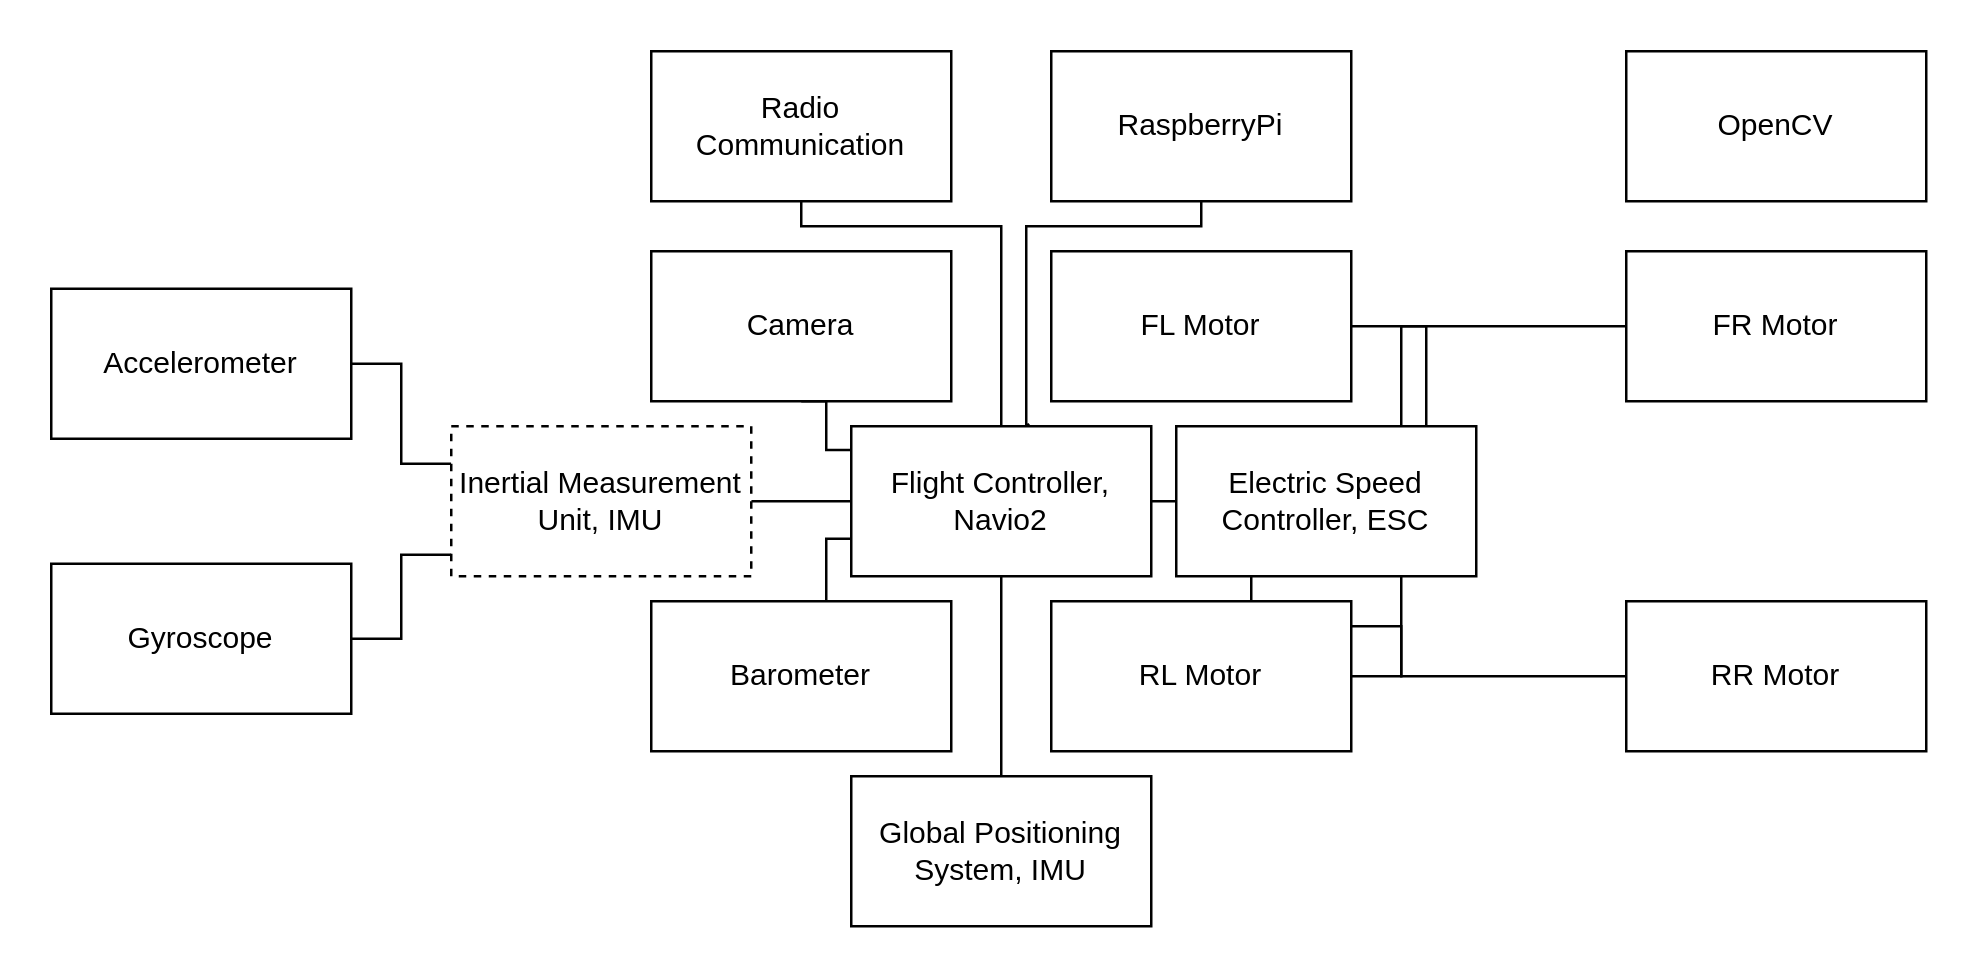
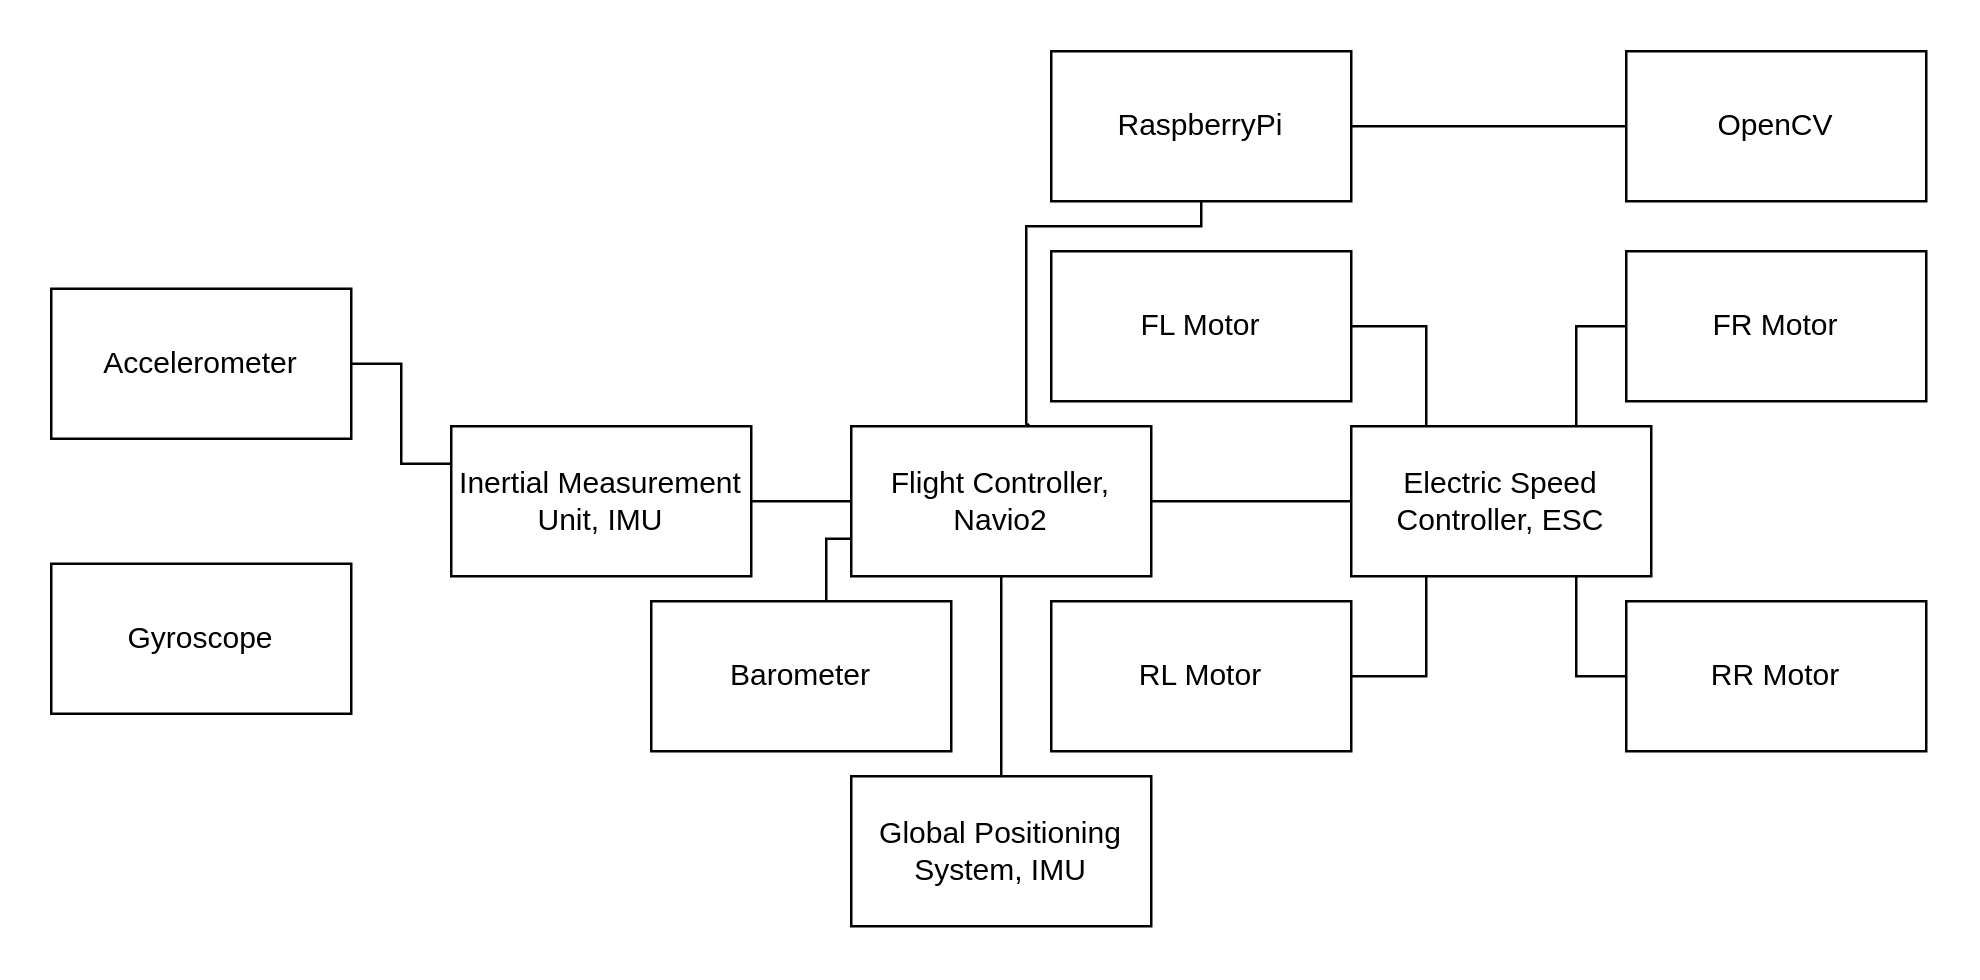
node "Radio Communication": removed
edge "RaspberryPi" -- "OpenCV": added
edge "Radio Communication" -- "Flight Controller, Navio2": removed
node "Camera": removed
edge "Camera" -- "Flight Controller, Navio2": removed
node "Inertial Measurement Unit, IMU": style dashed -> solid
node "Electric Speed Controller, ESC": moved (1326, 501) -> (1501, 501)
edge "Inertial Measurement Unit, IMU" -- "Gyroscope": removed
